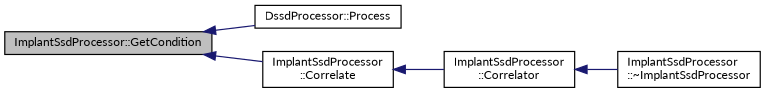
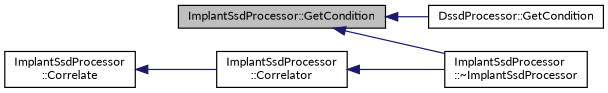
node "DssdProcessor::Process": label "DssdProcessor::Process" -> "DssdProcessor::GetCondition"
edge "ImplantSsdProcessor ::Correlate" -> "ImplantSsdProcessor::GetCondition": now "ImplantSsdProcessor ::~ImplantSsdProcessor" -> "ImplantSsdProcessor::GetCondition"
